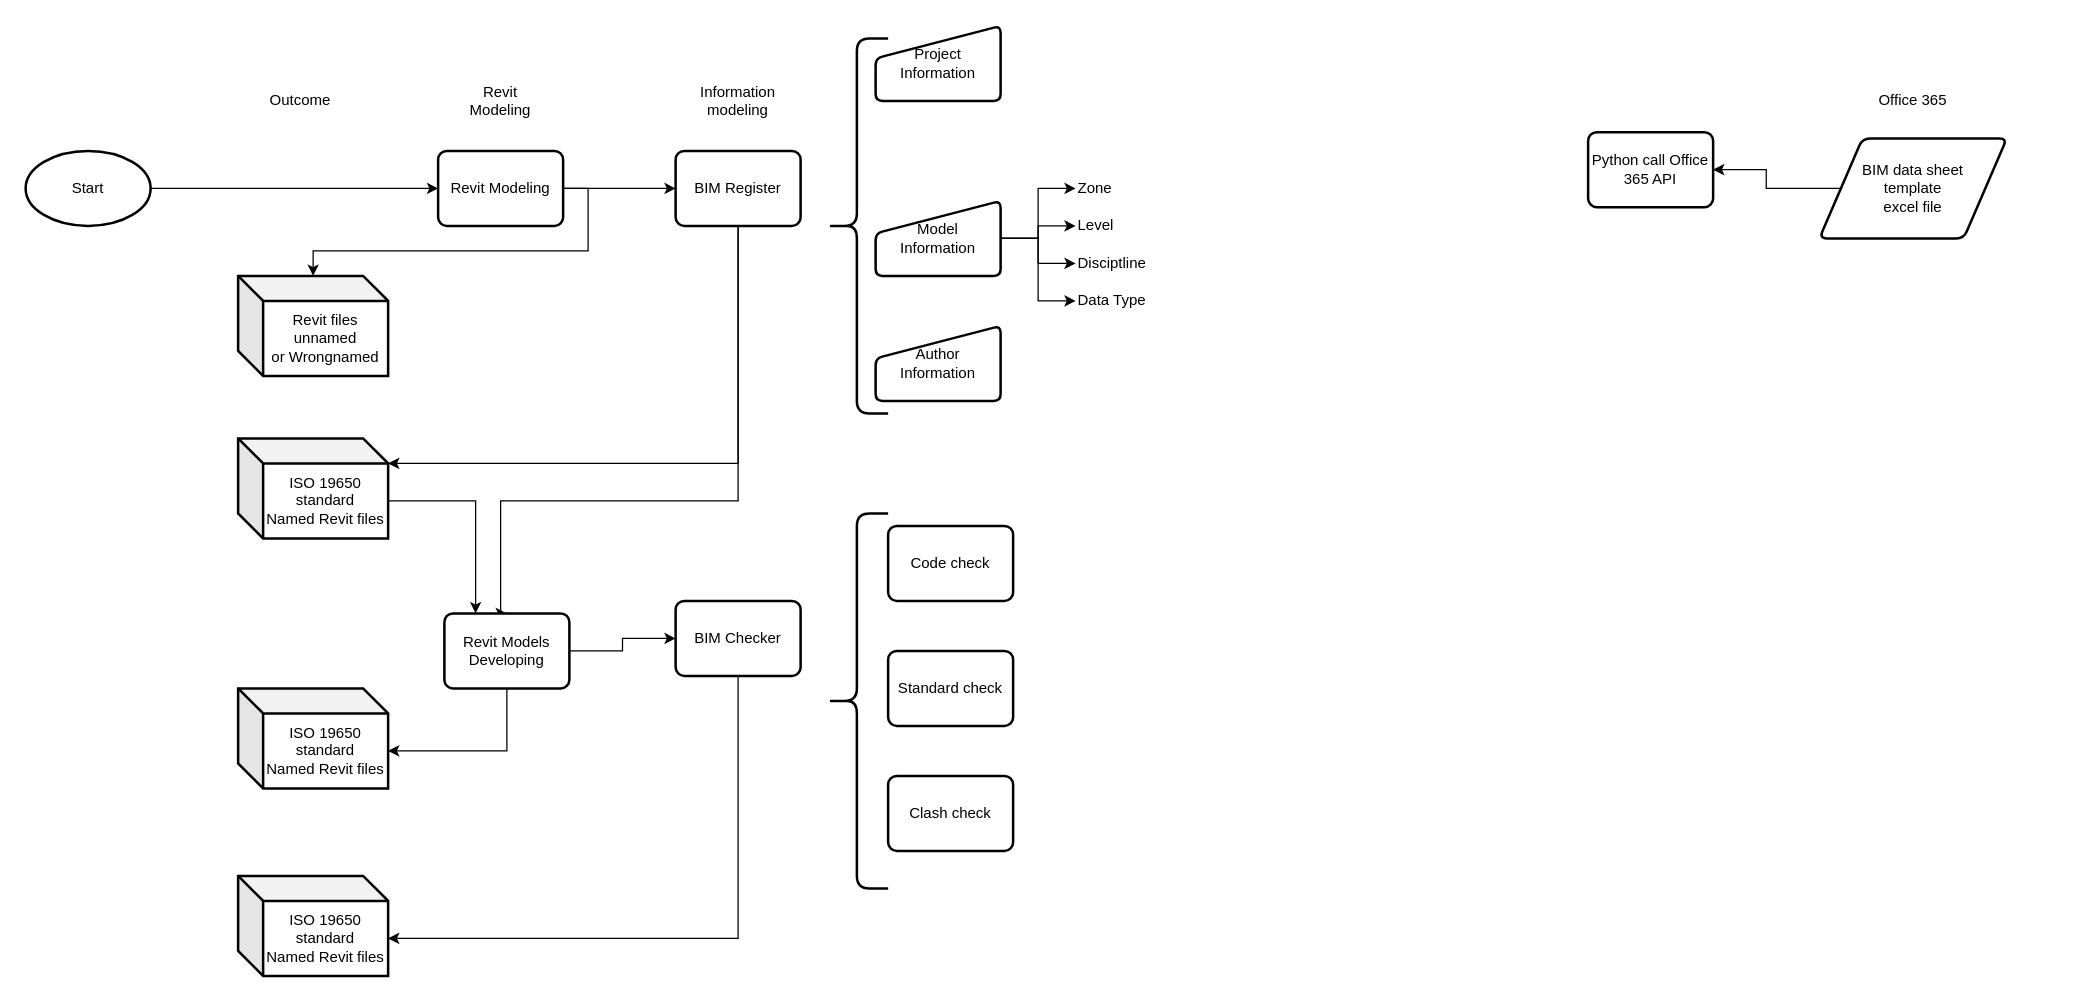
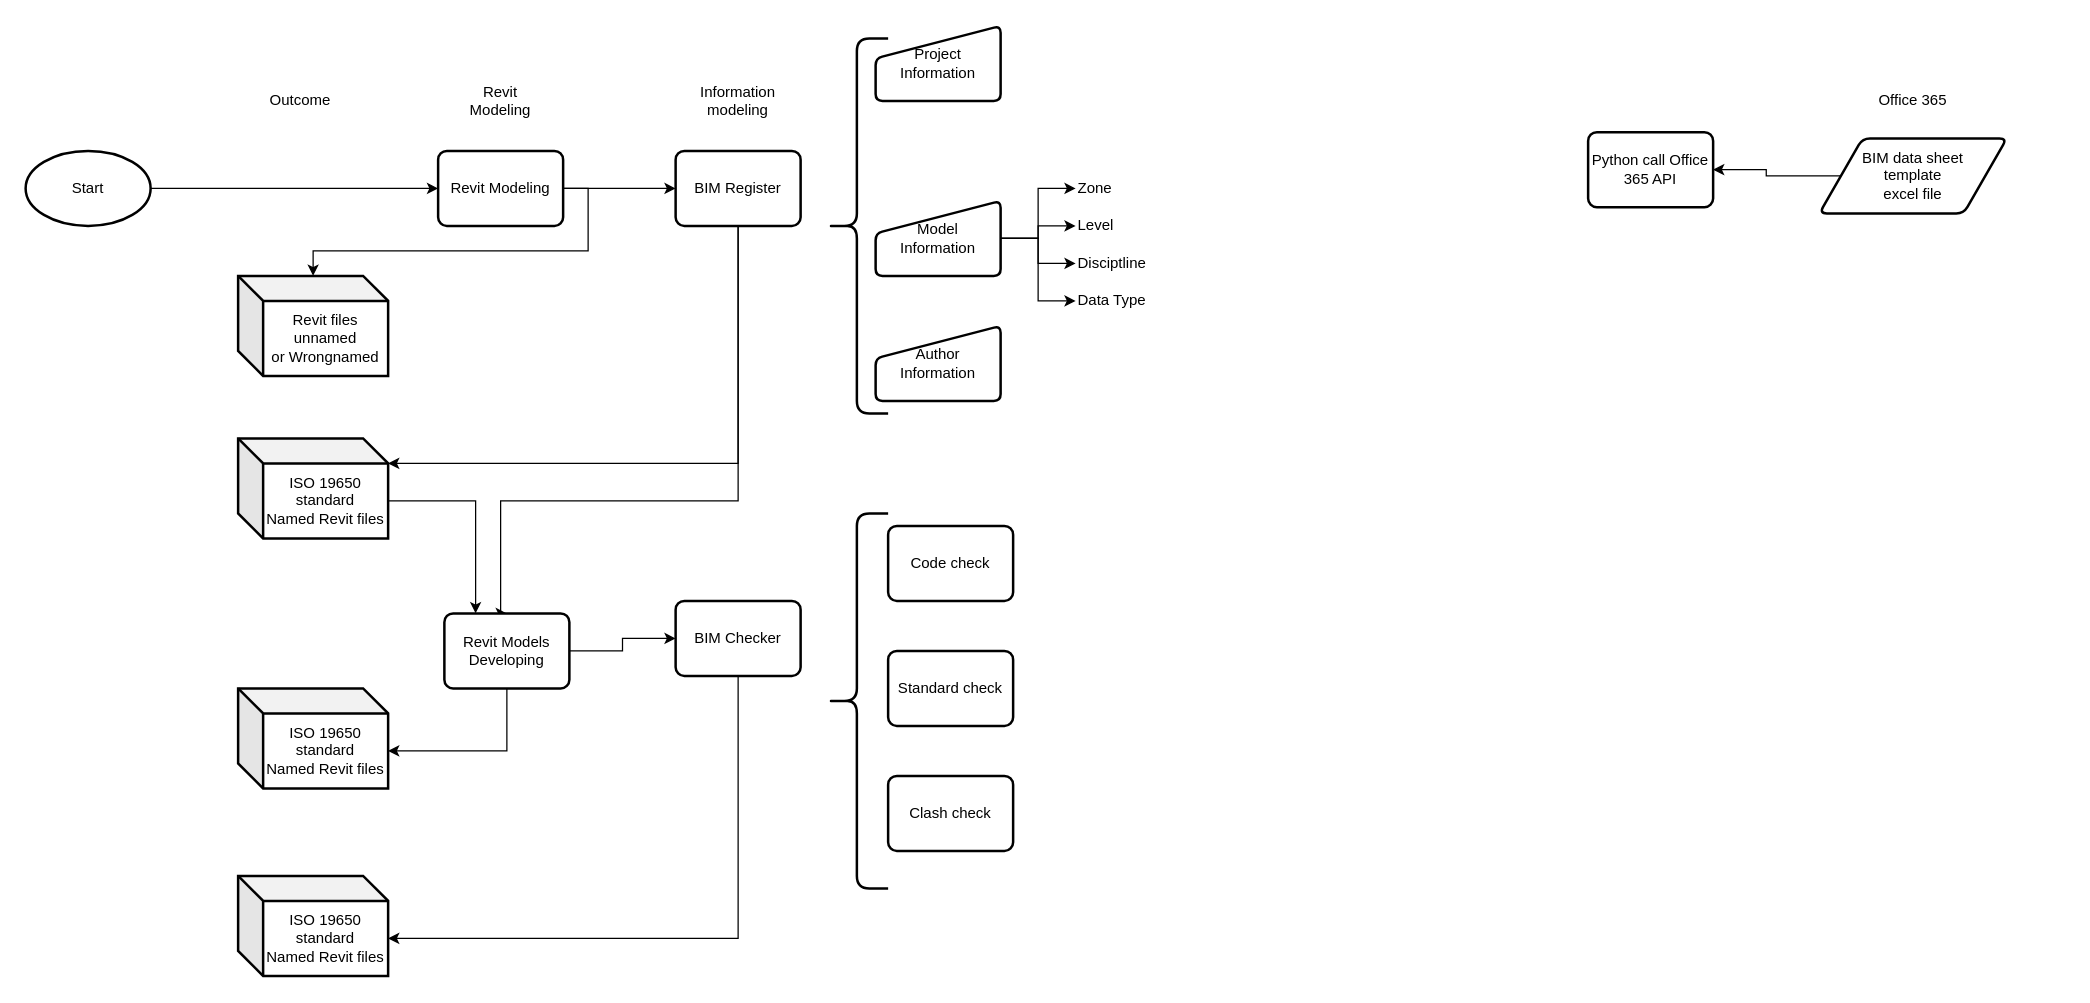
node "BIM data sheet template excel file": size 188x100 -> 188x75
